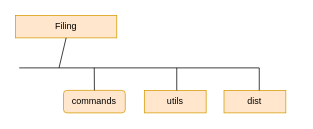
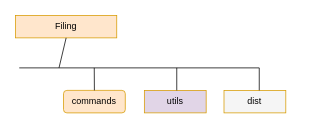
node "utils": fillcolor #ffe6cc -> #e1d5e7
node "dist": fillcolor #ffe6cc -> #f5f5f5
